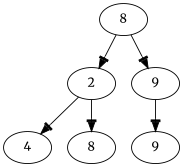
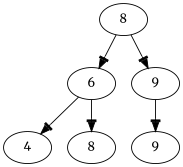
node "2": label "2" -> "6"
